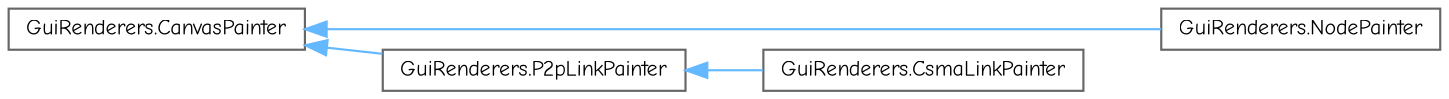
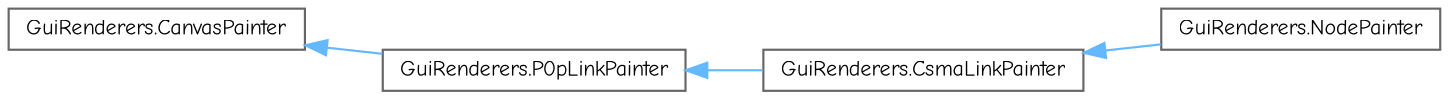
edge "GuiRenderers.NodePainter" -> "GuiRenderers.CanvasPainter": now "GuiRenderers.NodePainter" -> "GuiRenderers.CsmaLinkPainter"
node "GuiRenderers.P2pLinkPainter": label "GuiRenderers.P2pLinkPainter" -> "GuiRenderers.P0pLinkPainter"
